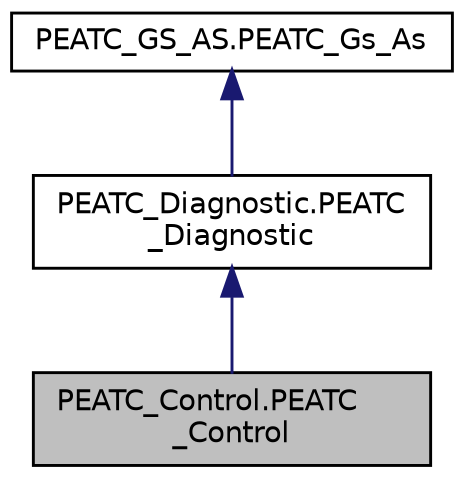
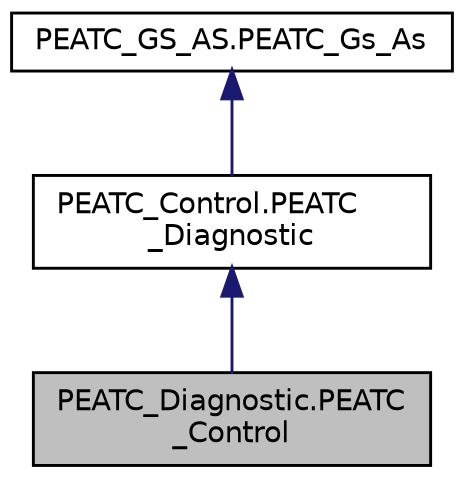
node "PEATC_Diagnostic.PEATC _Diagnostic": label "PEATC_Diagnostic.PEATC _Diagnostic" -> "PEATC_Control.PEATC _Diagnostic"
node "PEATC_Control.PEATC _Control": label "PEATC_Control.PEATC _Control" -> "PEATC_Diagnostic.PEATC _Control"
